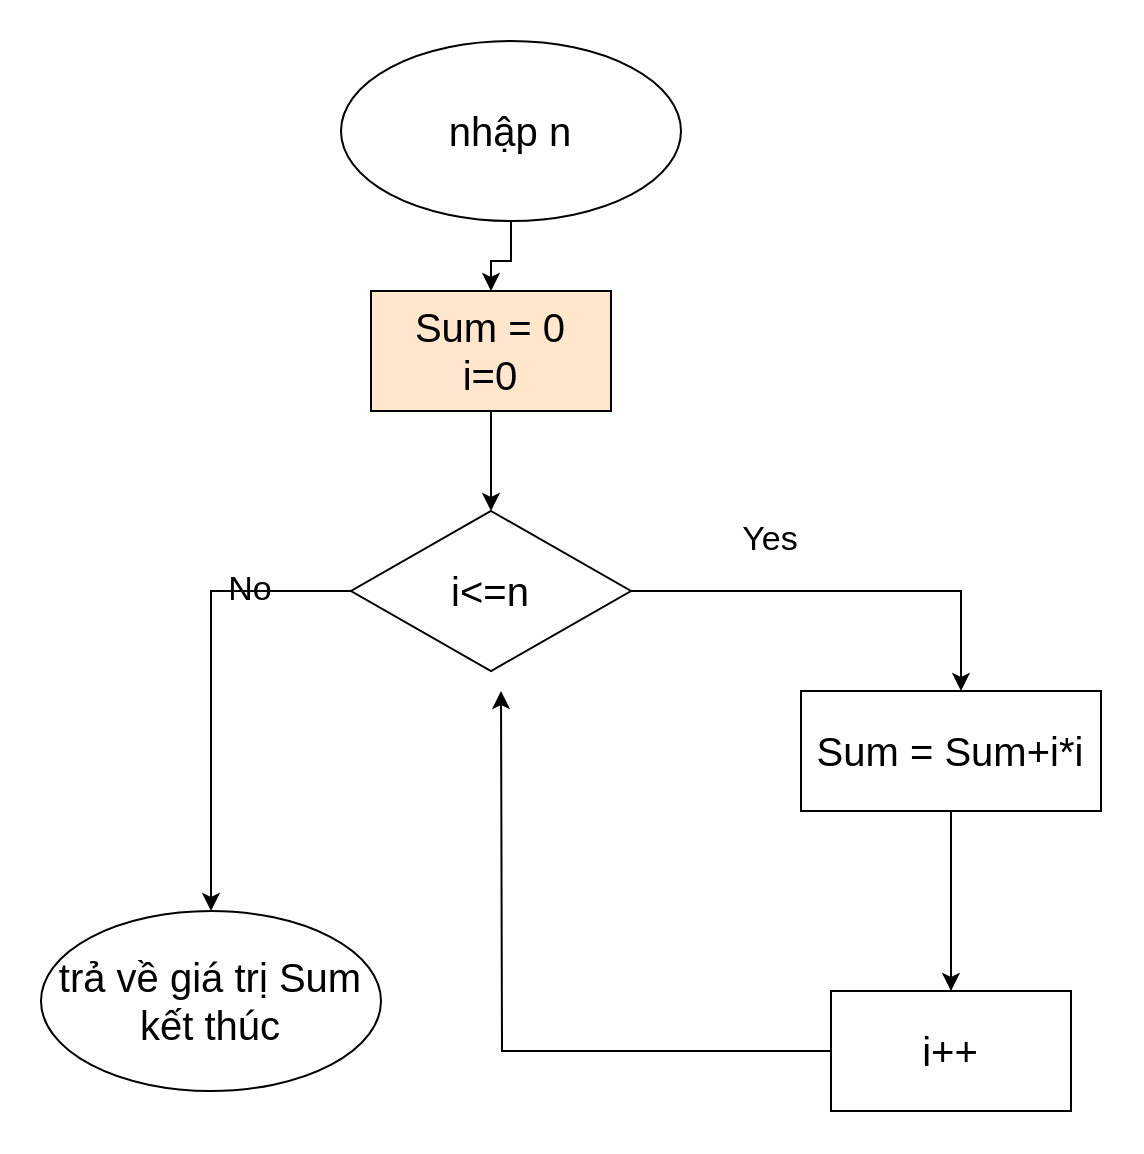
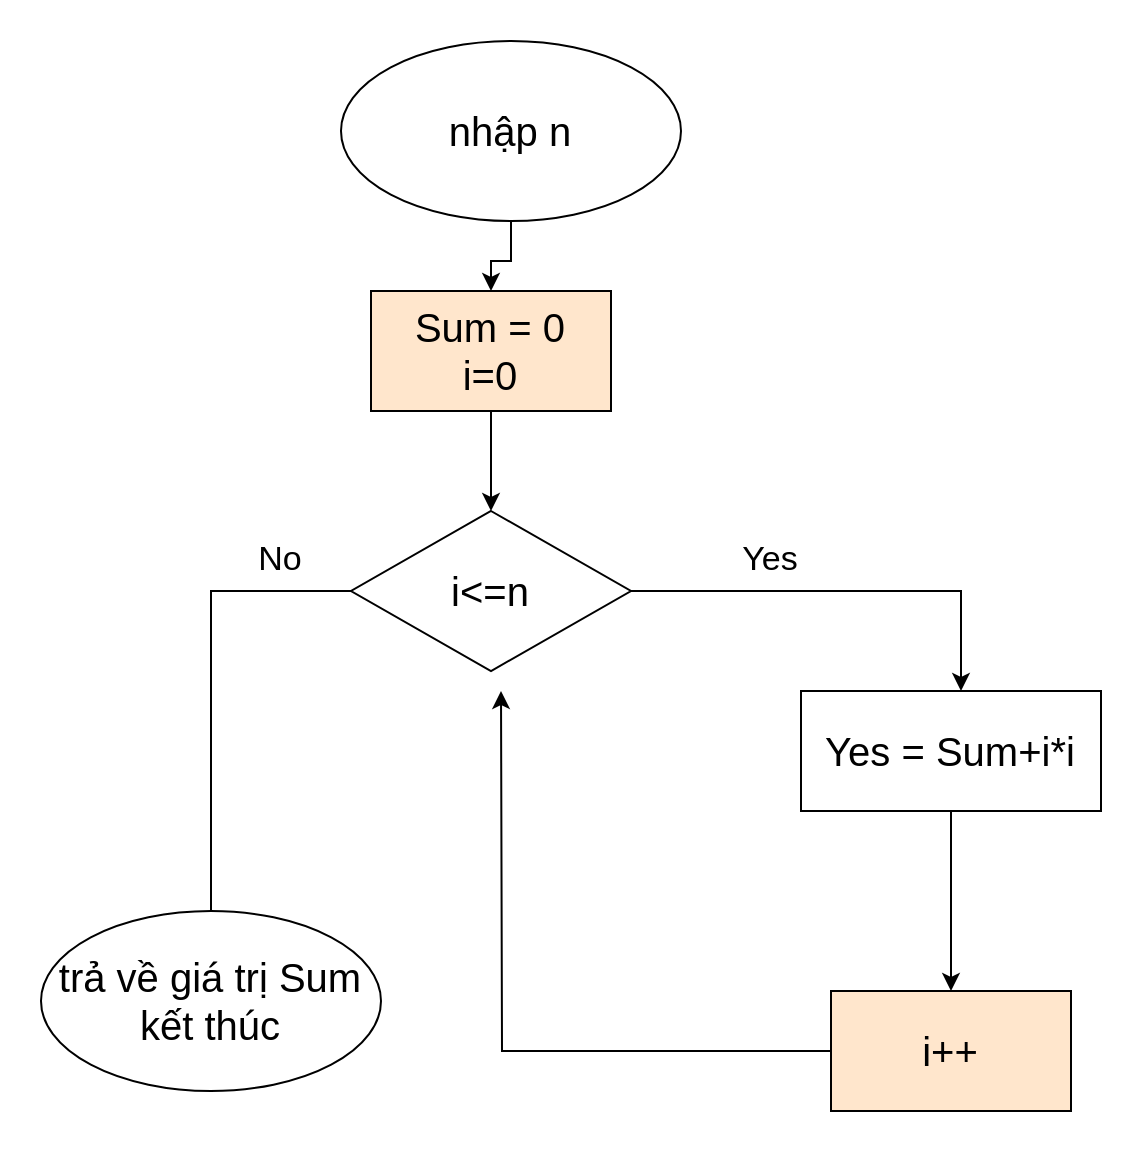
node "Yes": moved (771, 541) -> (771, 561)
node "No": moved (251, 591) -> (281, 561)
node "Sum = Sum+i*i": label "Sum = Sum+i*i" -> "Yes = Sum+i*i"
edge "i<=n" -> "trả về giá trị Sum kết thúc": arrowhead classic -> none
node "i++": fillcolor #ffffff -> #ffe6cc
